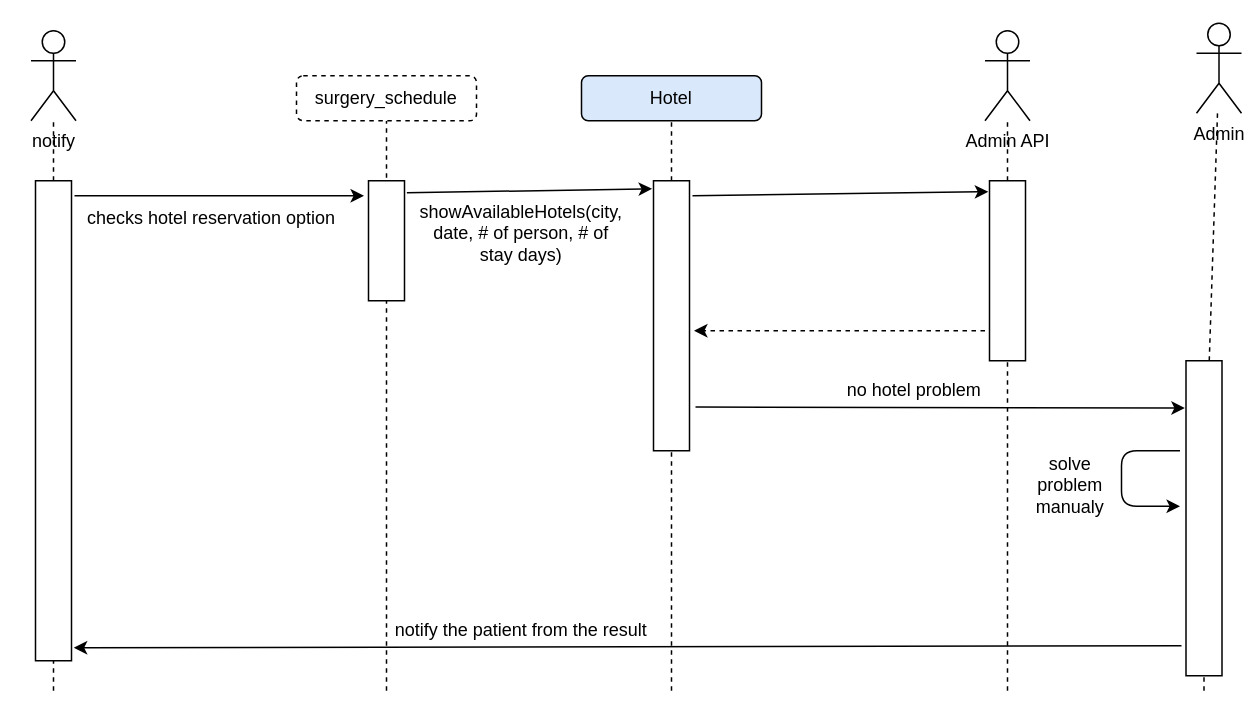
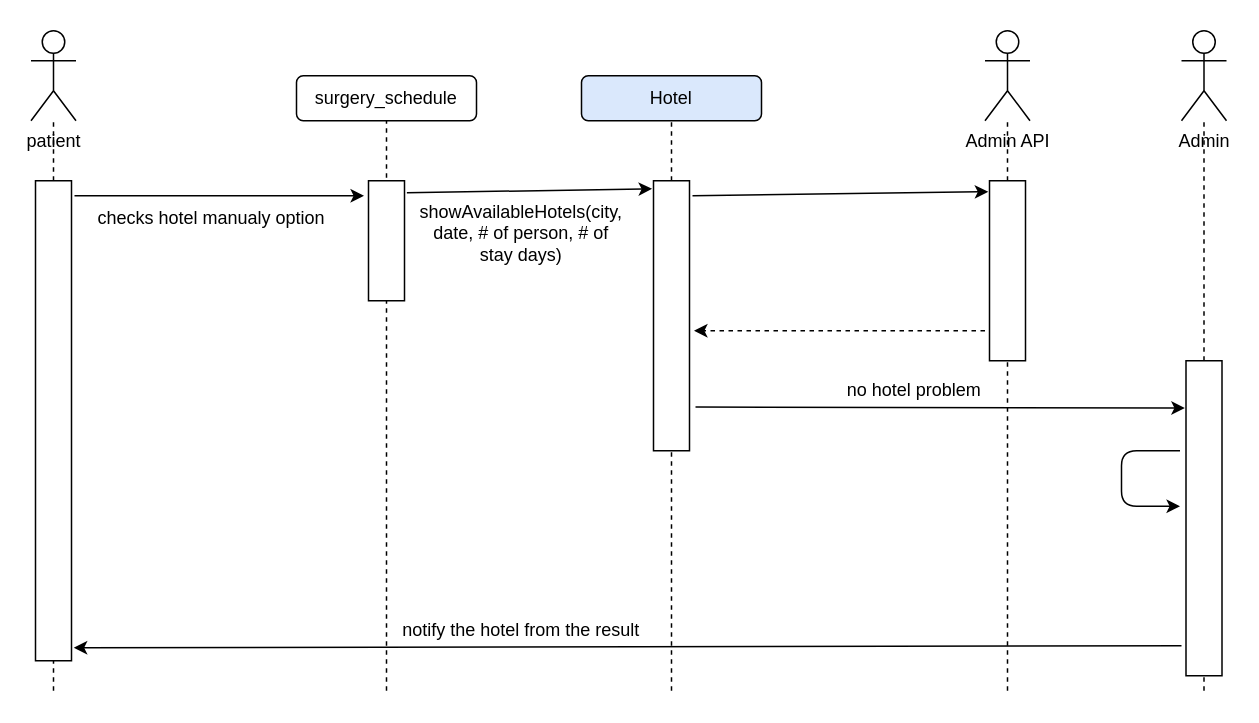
node "Admin": moved (1219, 68) -> (1204, 76)
node "surgery_schedule": style dashed -> solid
node "notify": label "notify" -> "patient"
node "checks hotel reservation option": label "checks hotel reservation option" -> "checks hotel manualy option"
node "solve problem manualy": removed
node "notify the patient from the result": label "notify the patient from the result" -> "notify the hotel from the result"
